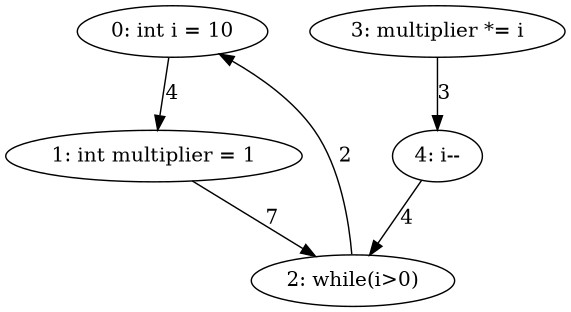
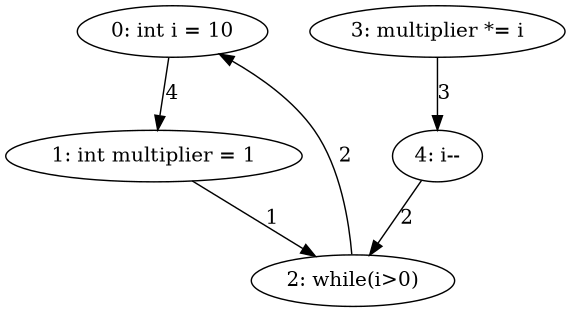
edge "1: int multiplier = 1" -> "2: while(i>0)": label "7" -> "1"
edge "4: i--" -> "2: while(i>0)": label "4" -> "2"
